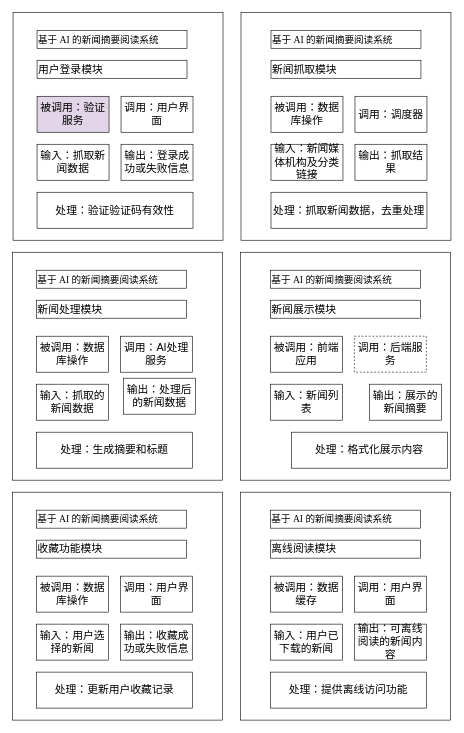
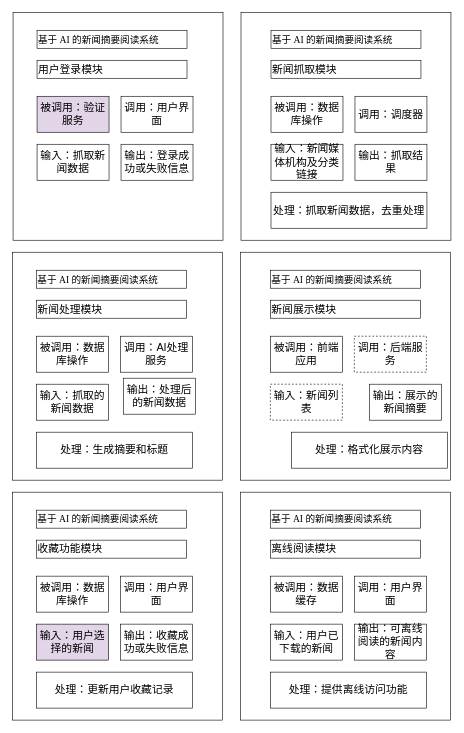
node "处理：验证验证码有效性": removed
node "输入：新闻列表": style solid -> dashed
node "输入：用户选择的新闻": fillcolor #ffffff -> #e1d5e7
